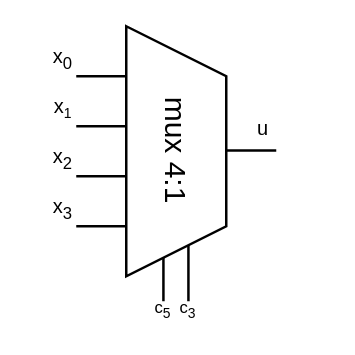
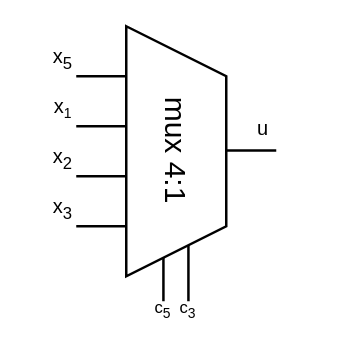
node "x0": label "x0" -> "x5"
